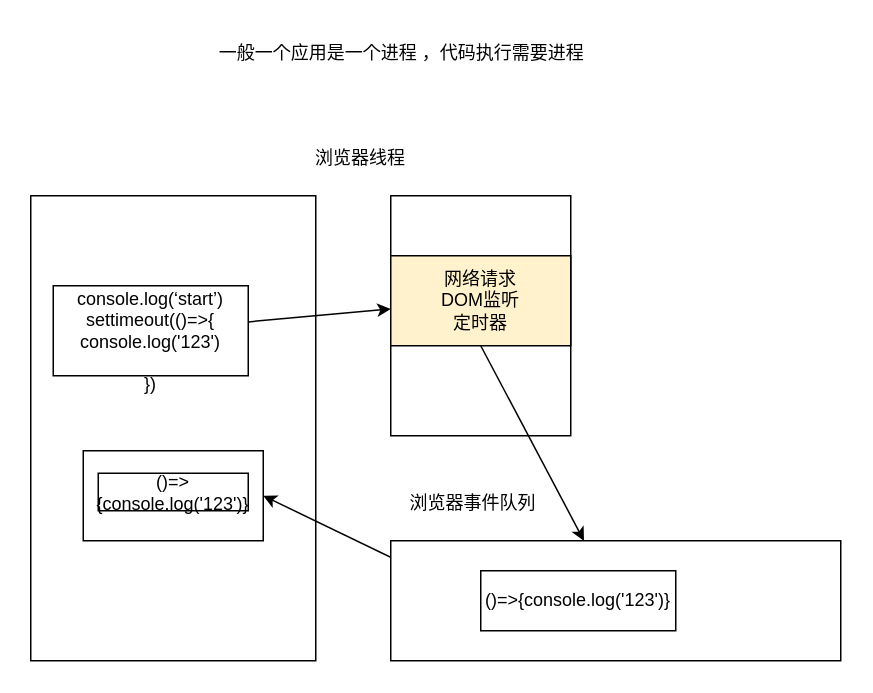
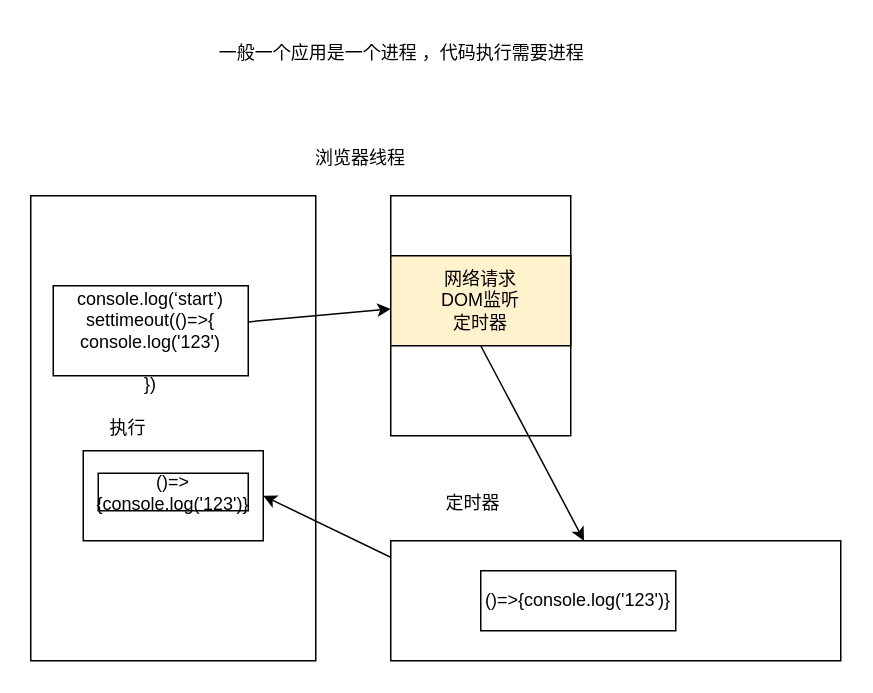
node "执行": added
node "浏览器事件队列": label "浏览器事件队列" -> "定时器"
